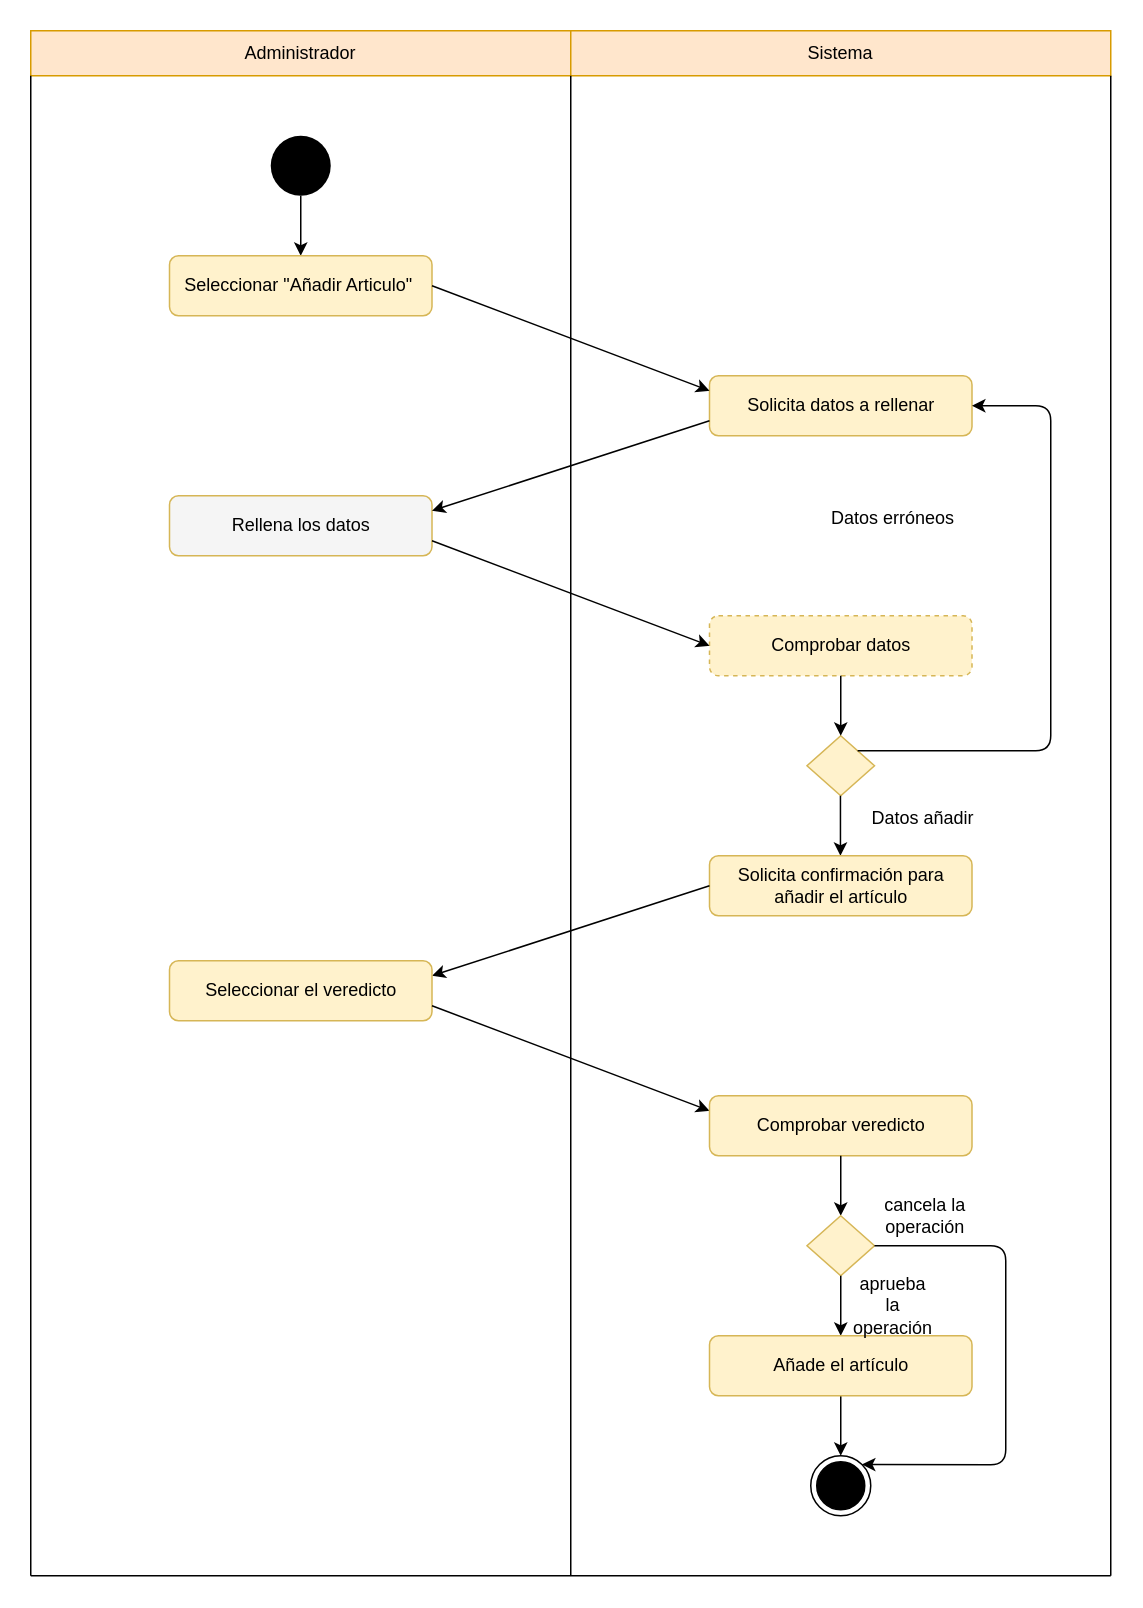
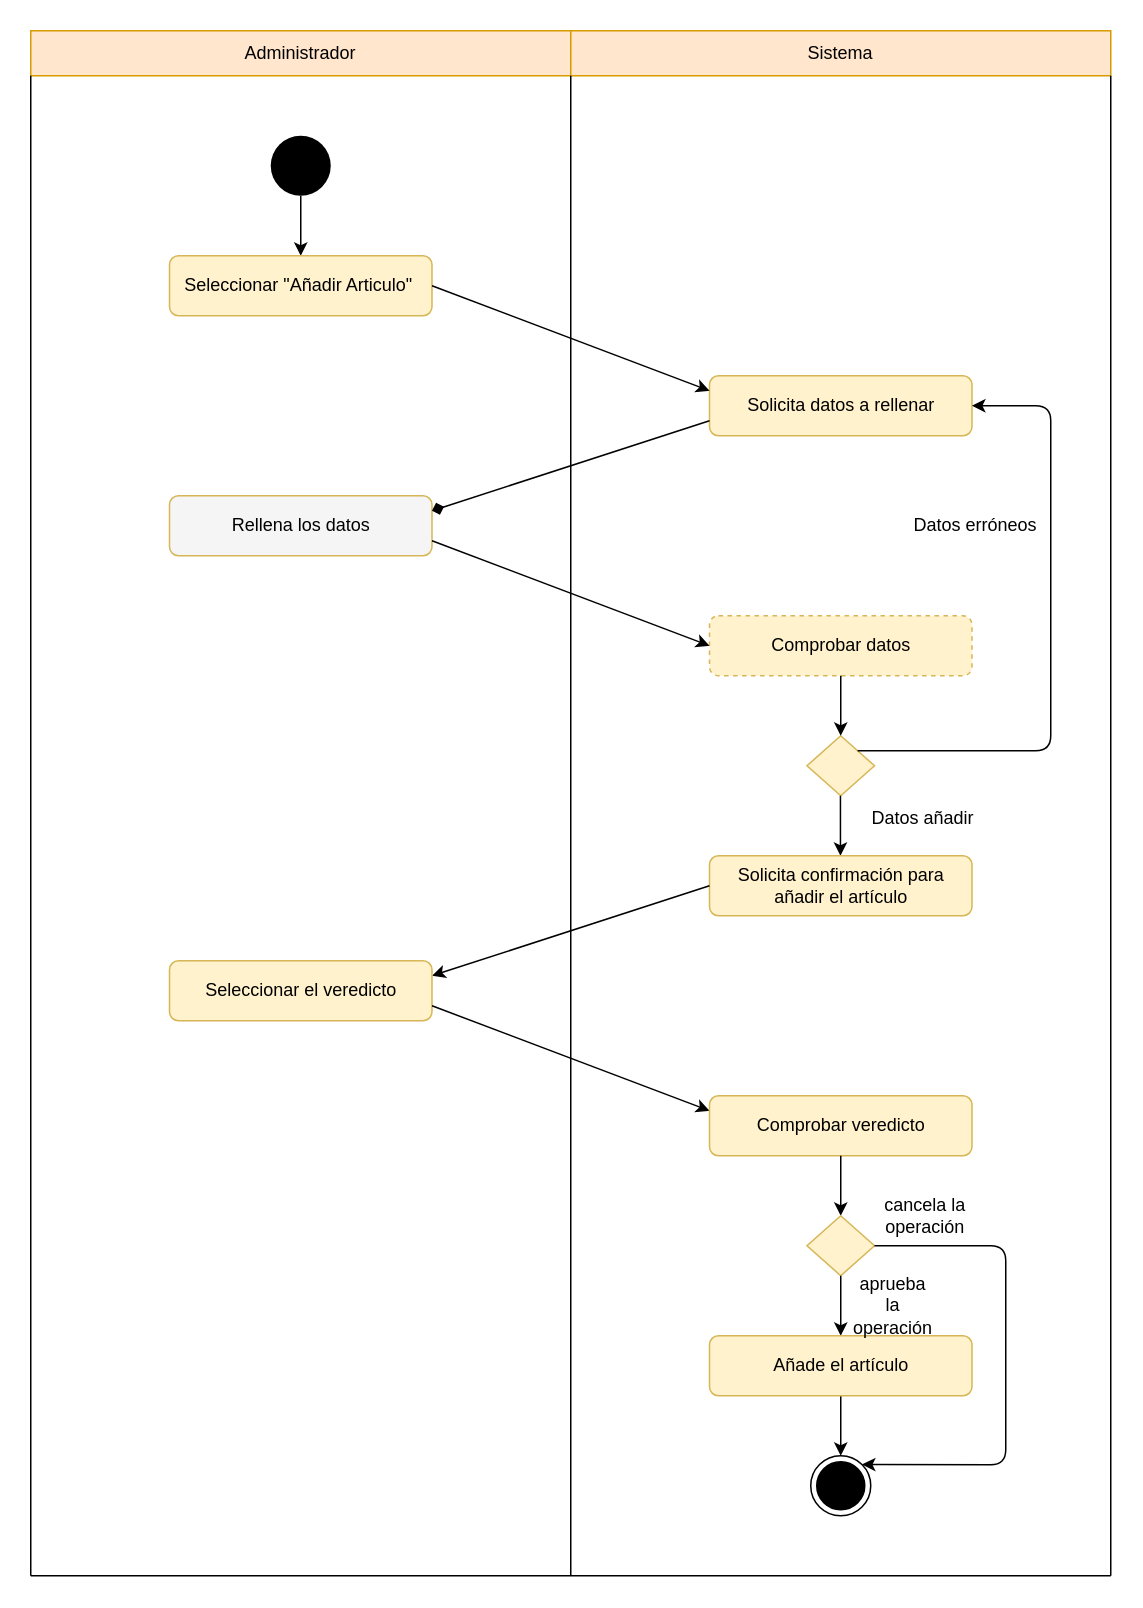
edge "Solicita datos a rellenar" -> "Rellena los datos": arrowhead classic -> diamond
node "Datos erróneos": moved (893, 518) -> (976, 526)
